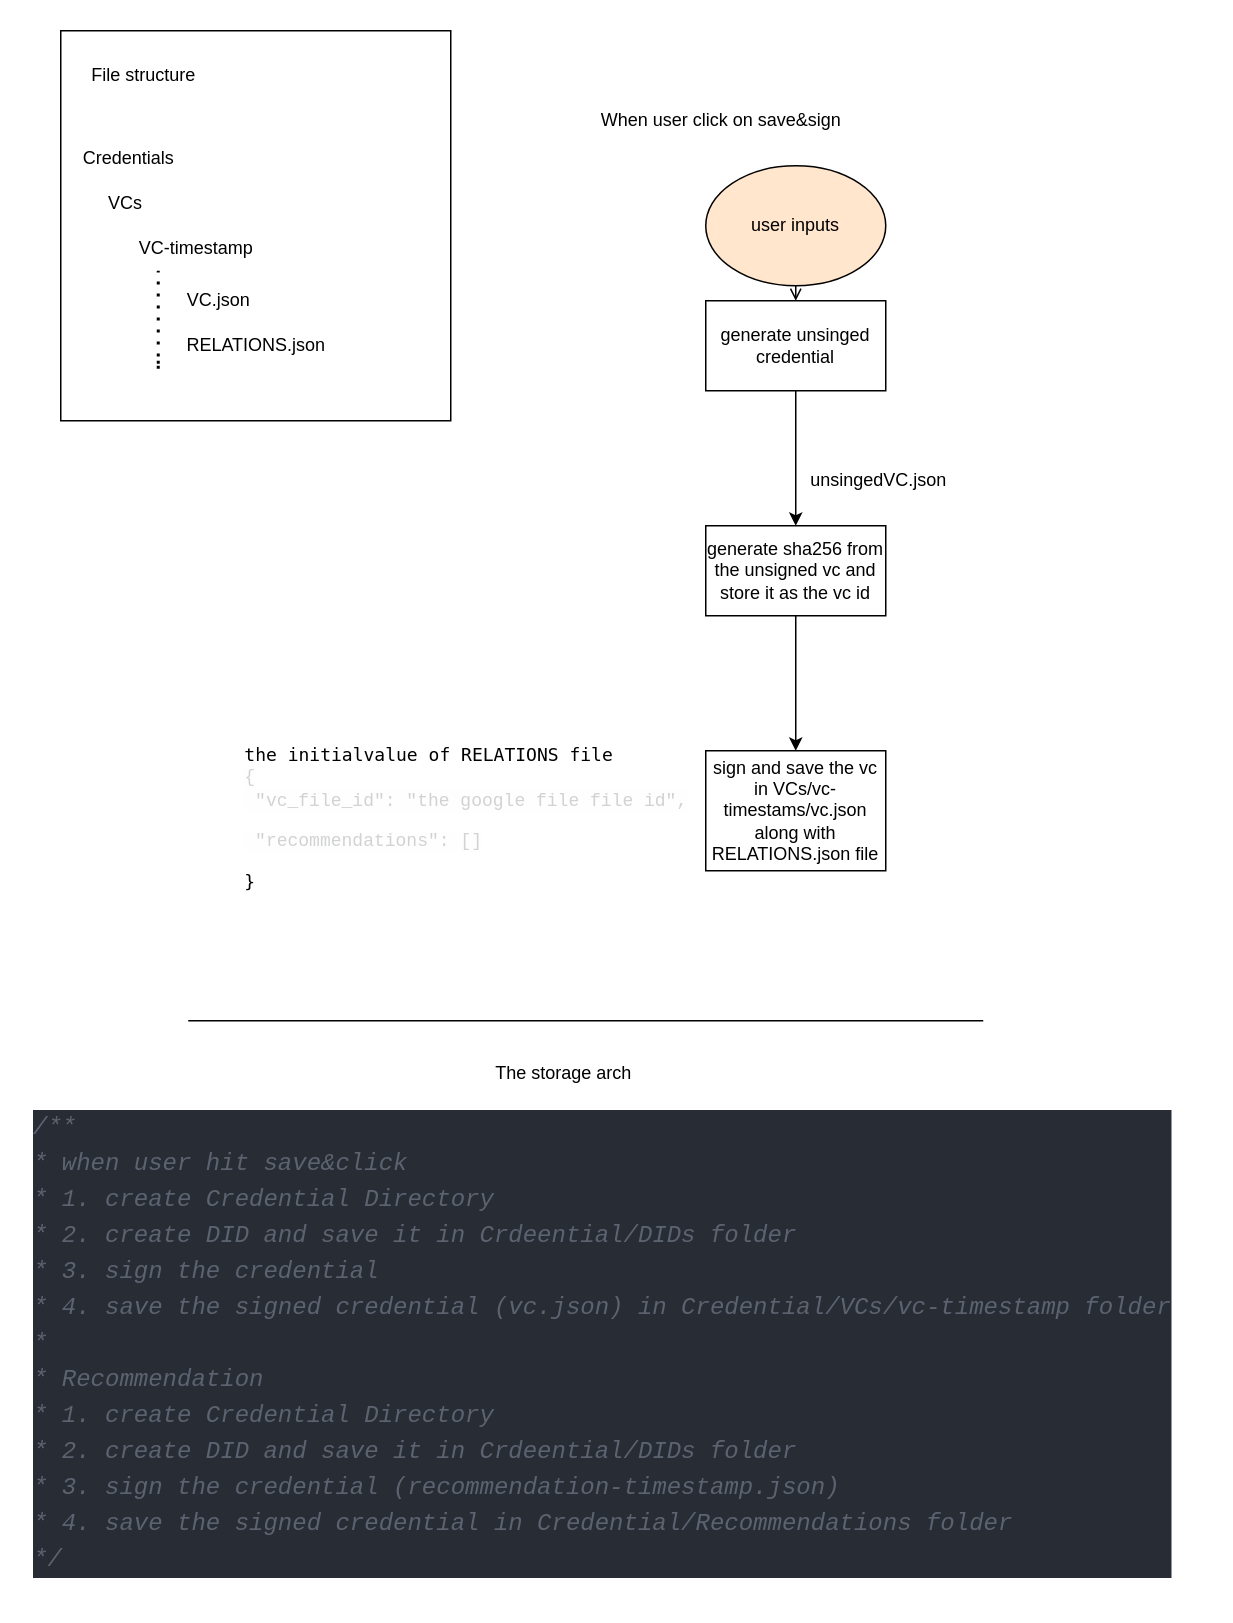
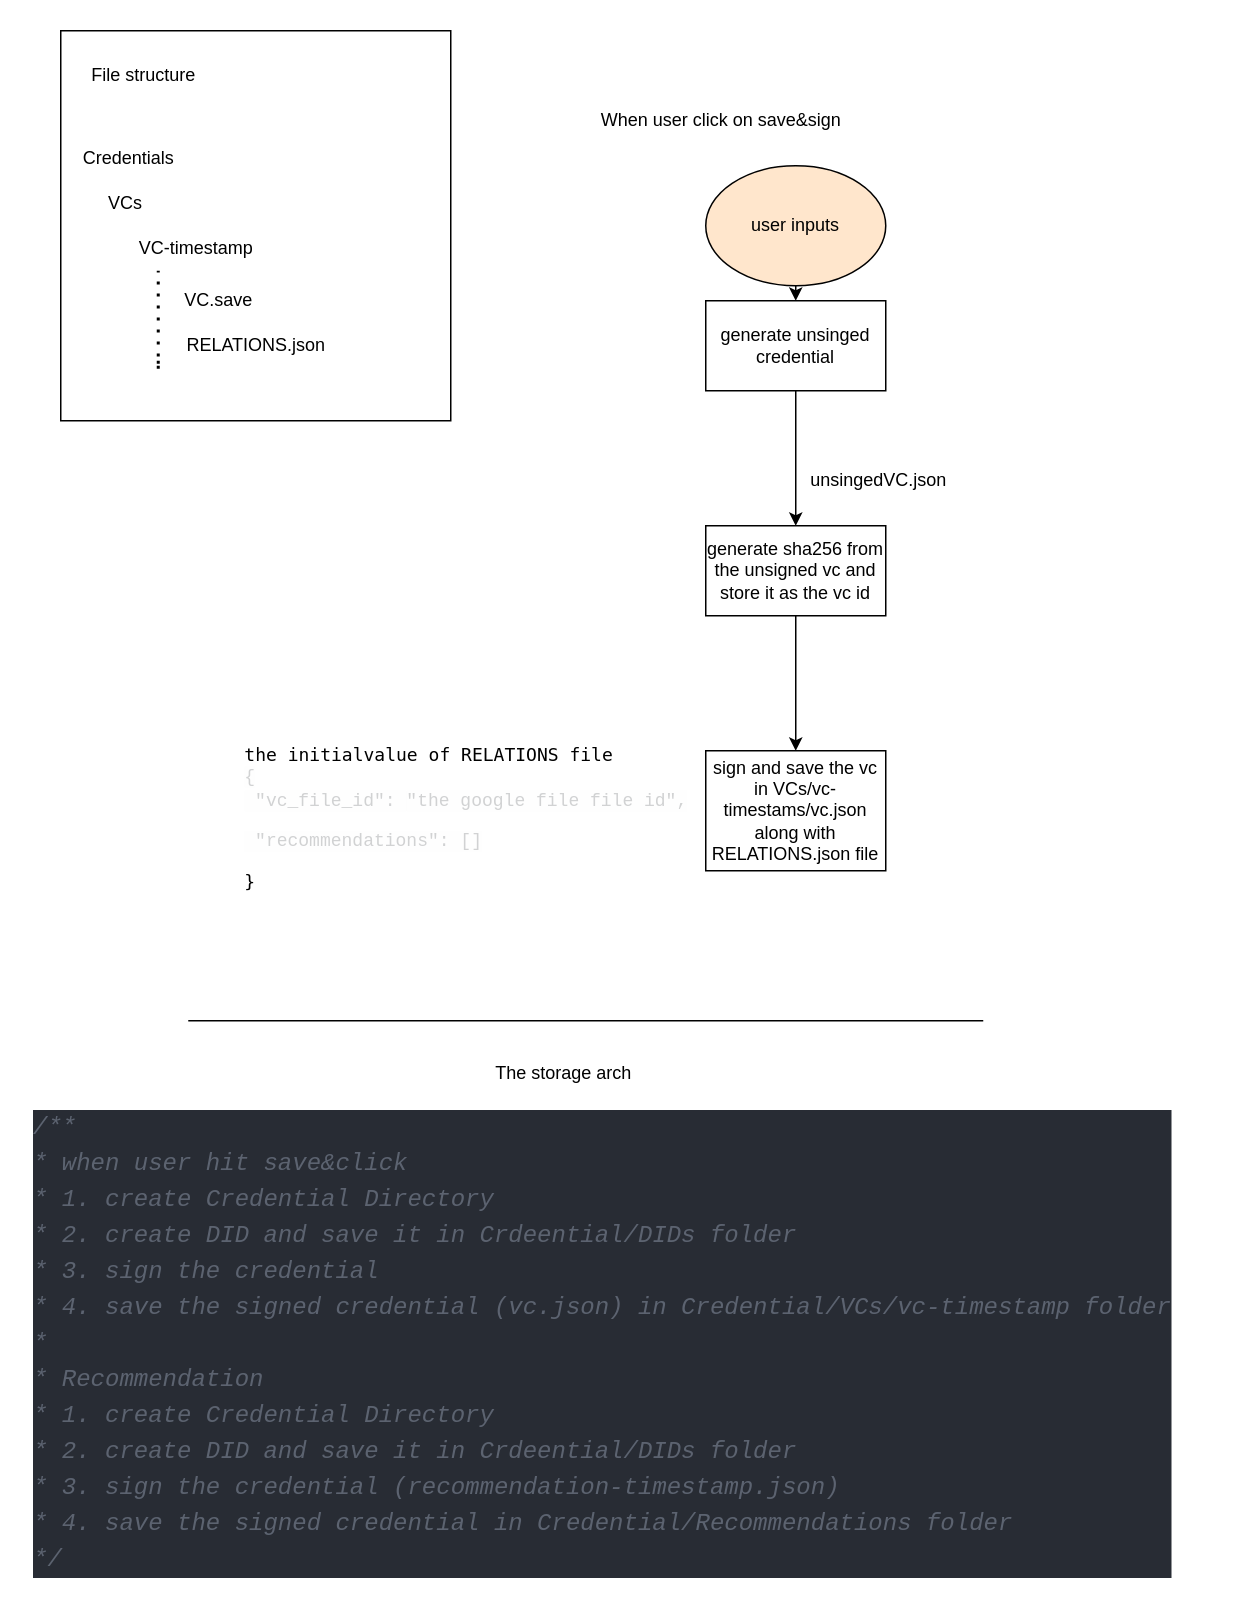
edge "user inputs" -> "generate unsinged credential": arrowhead open -> classic
node "VC.json": label "VC.json" -> "VC.save"
